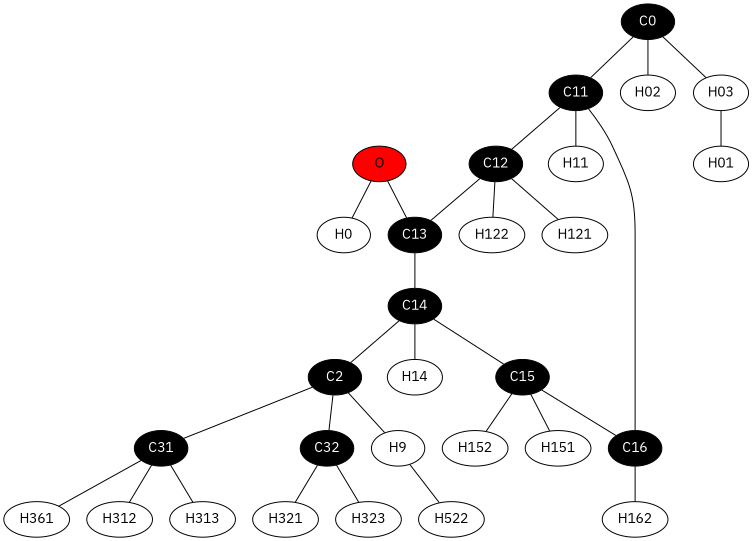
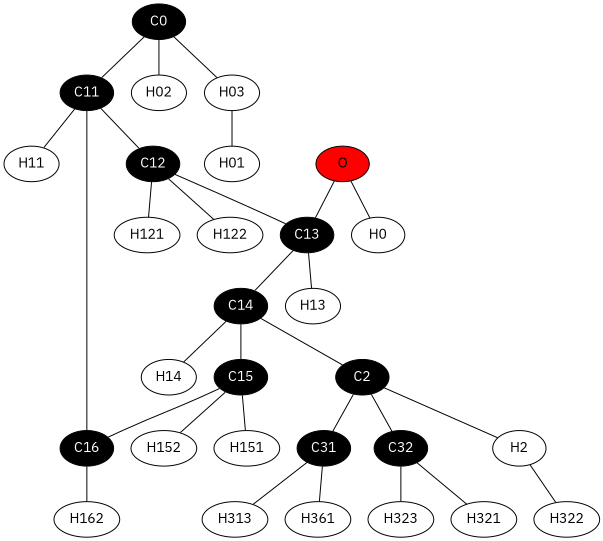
node "H13": added
node "H9": label "H9" -> "H2"
node "H312": removed
node "H522": label "H522" -> "H322"
